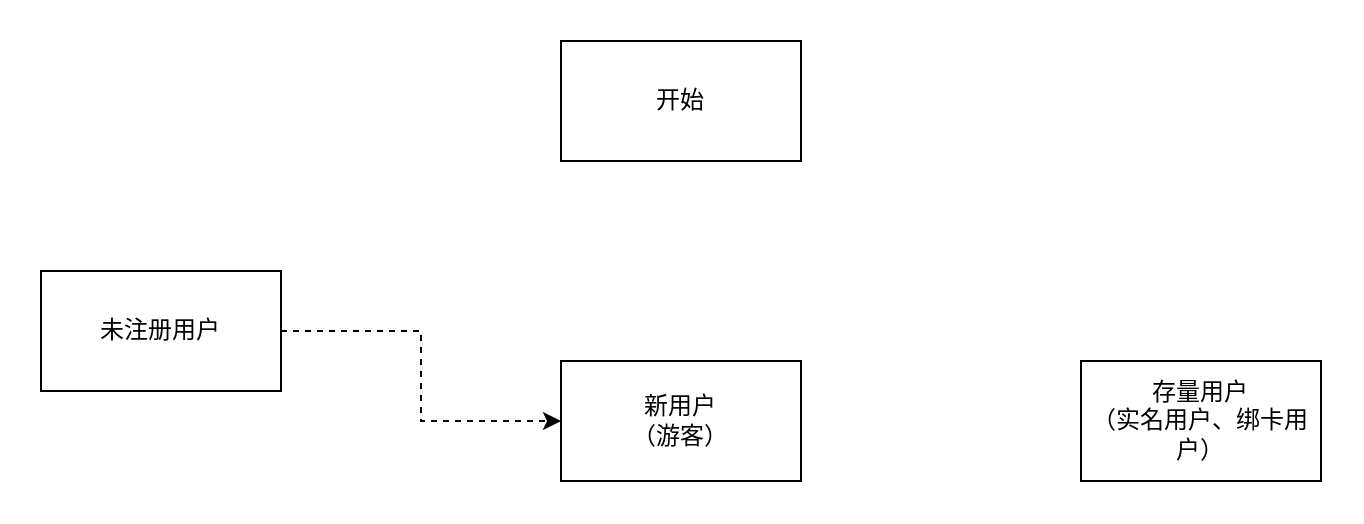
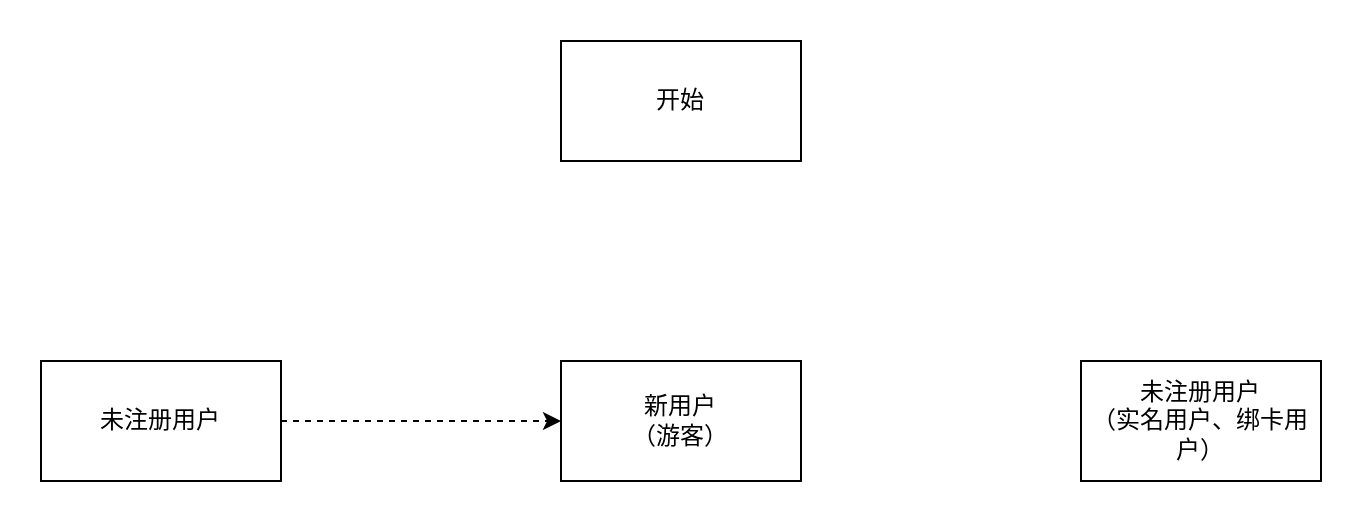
node "未注册用户": moved (161, 331) -> (161, 421)
node "存量用户 （实名用户、绑卡用户）": label "存量用户 （实名用户、绑卡用户）" -> "未注册用户 （实名用户、绑卡用户）"
